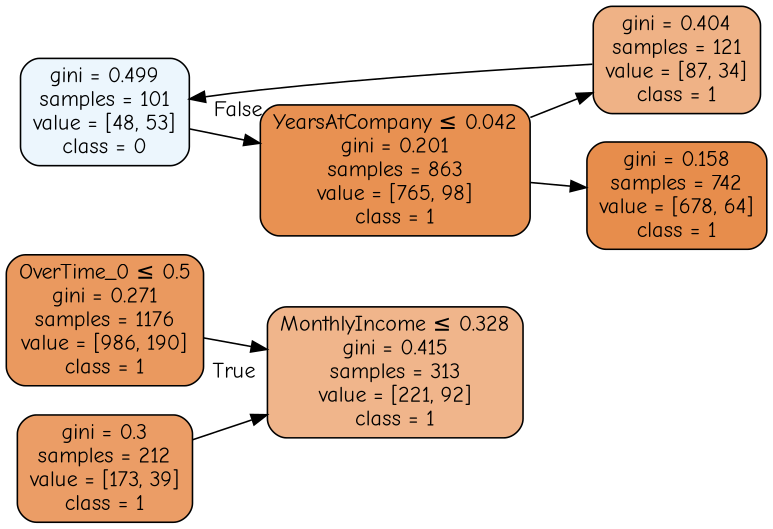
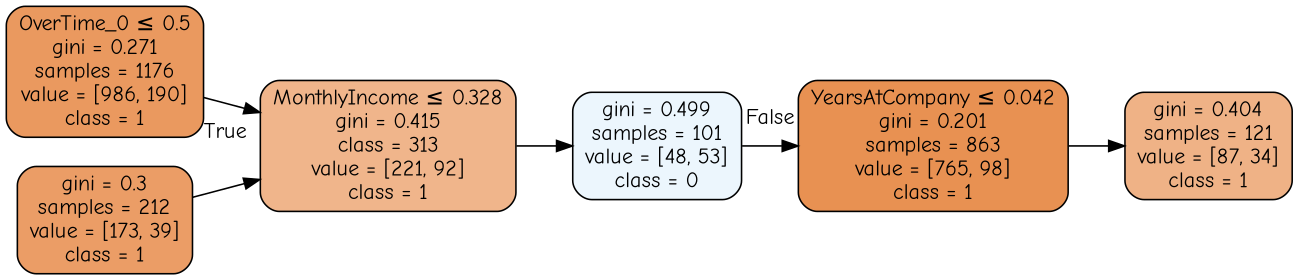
edge "gini = 0.404" -> "gini = 0.499": now "MonthlyIncome ≤ 0.328" -> "gini = 0.499"
node "gini = 0.158": removed
node "MonthlyIncome ≤ 0.328": text "samples = 313" -> "class = 313"
